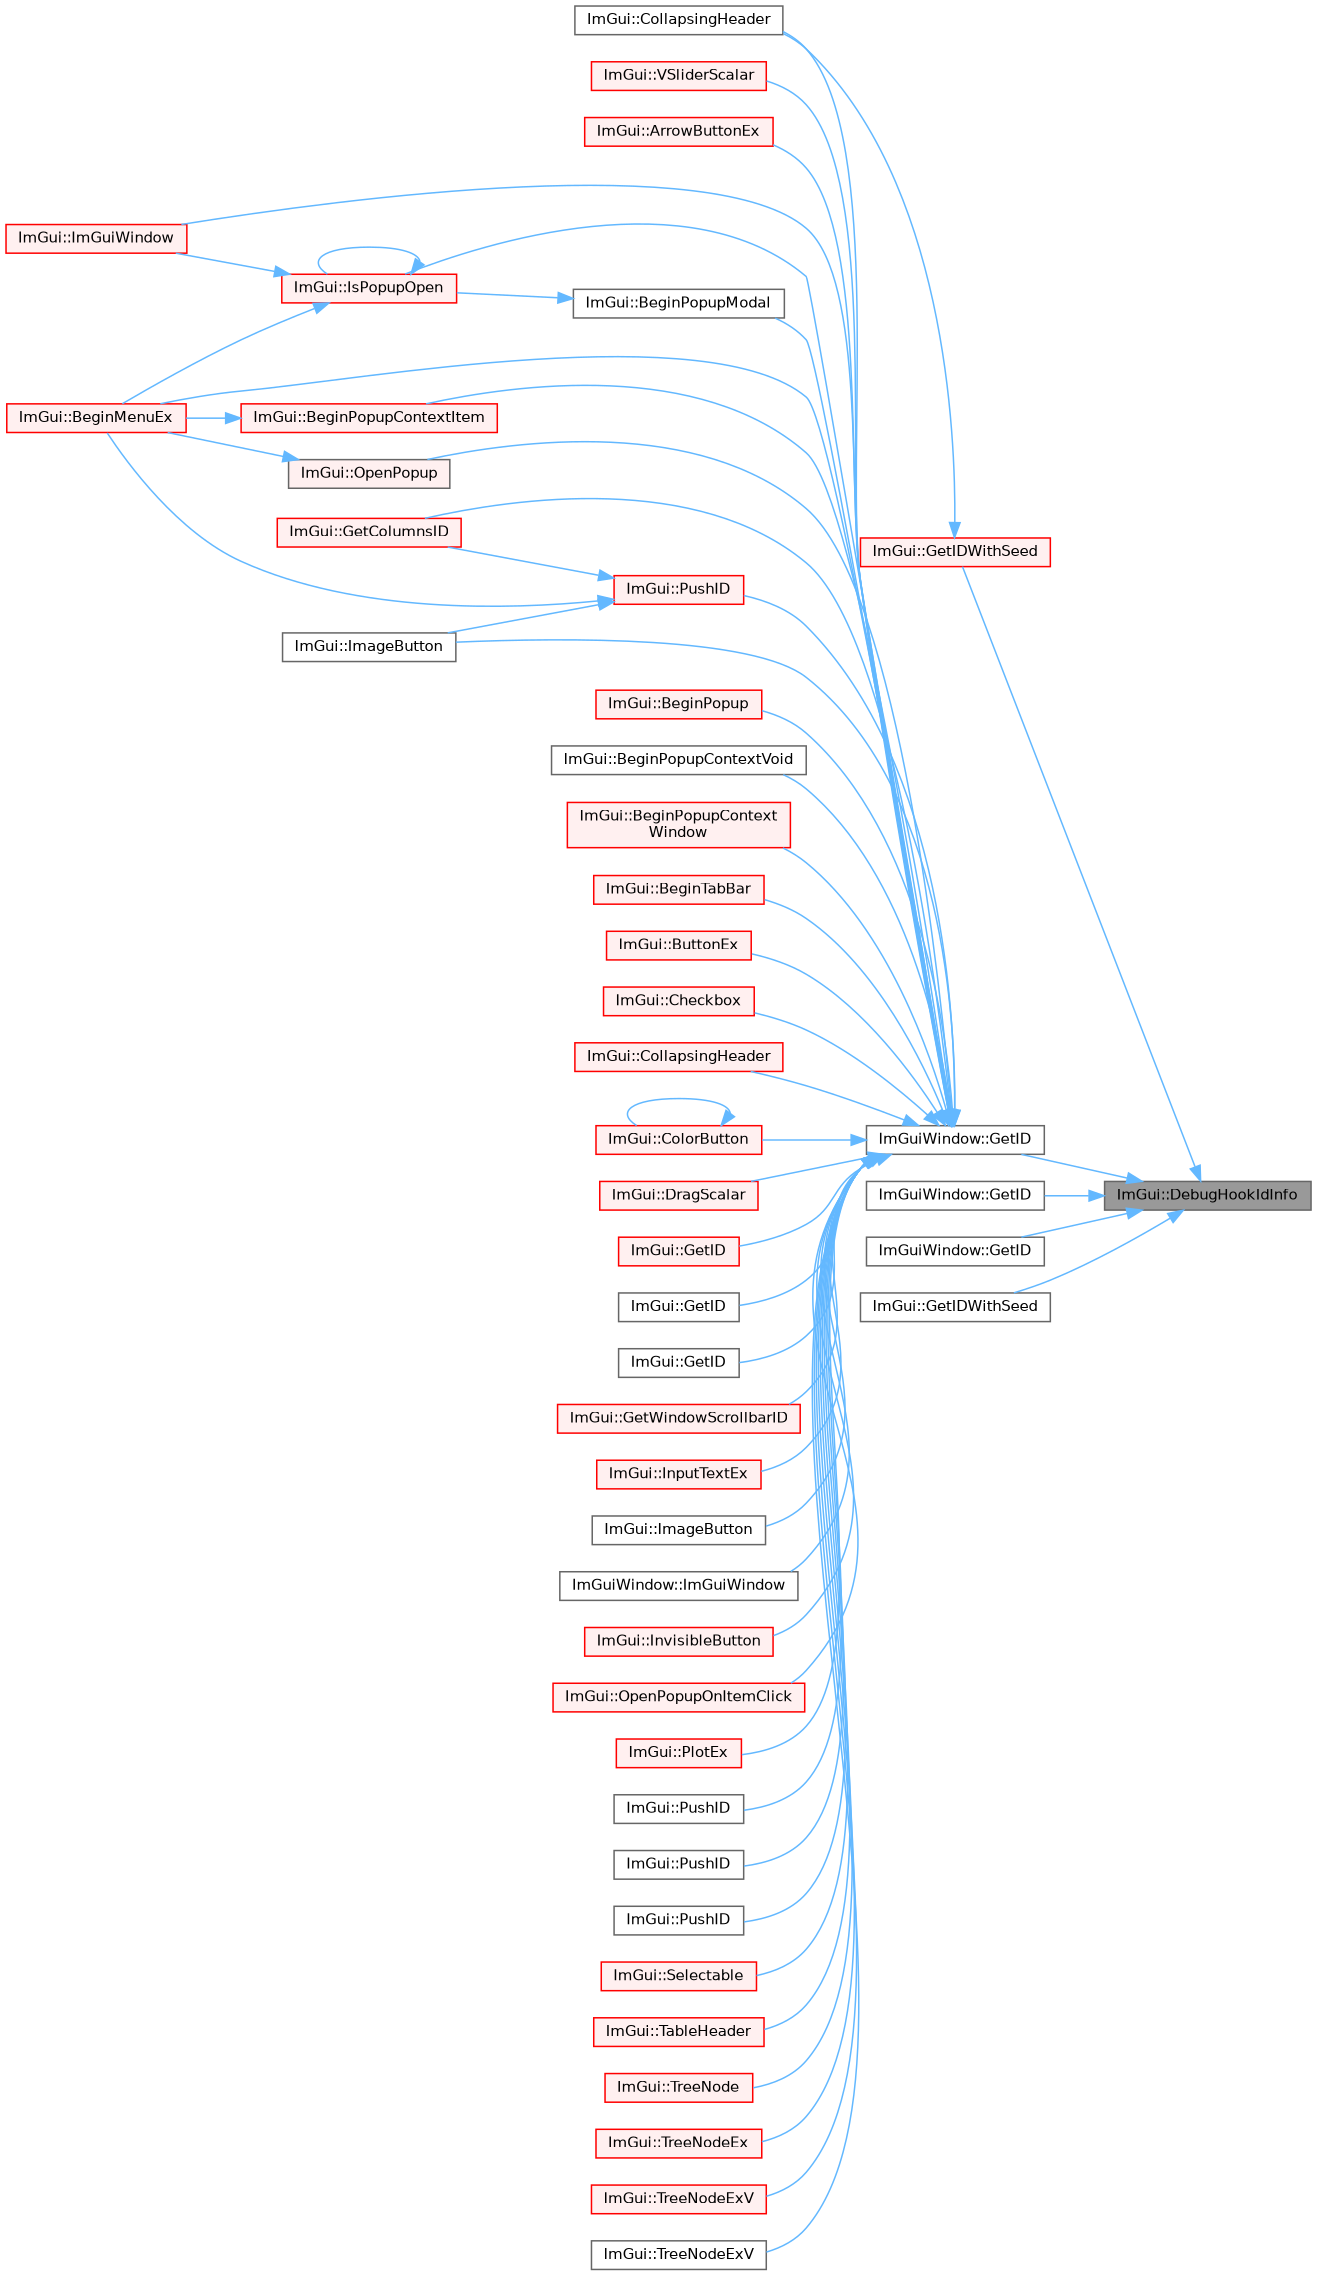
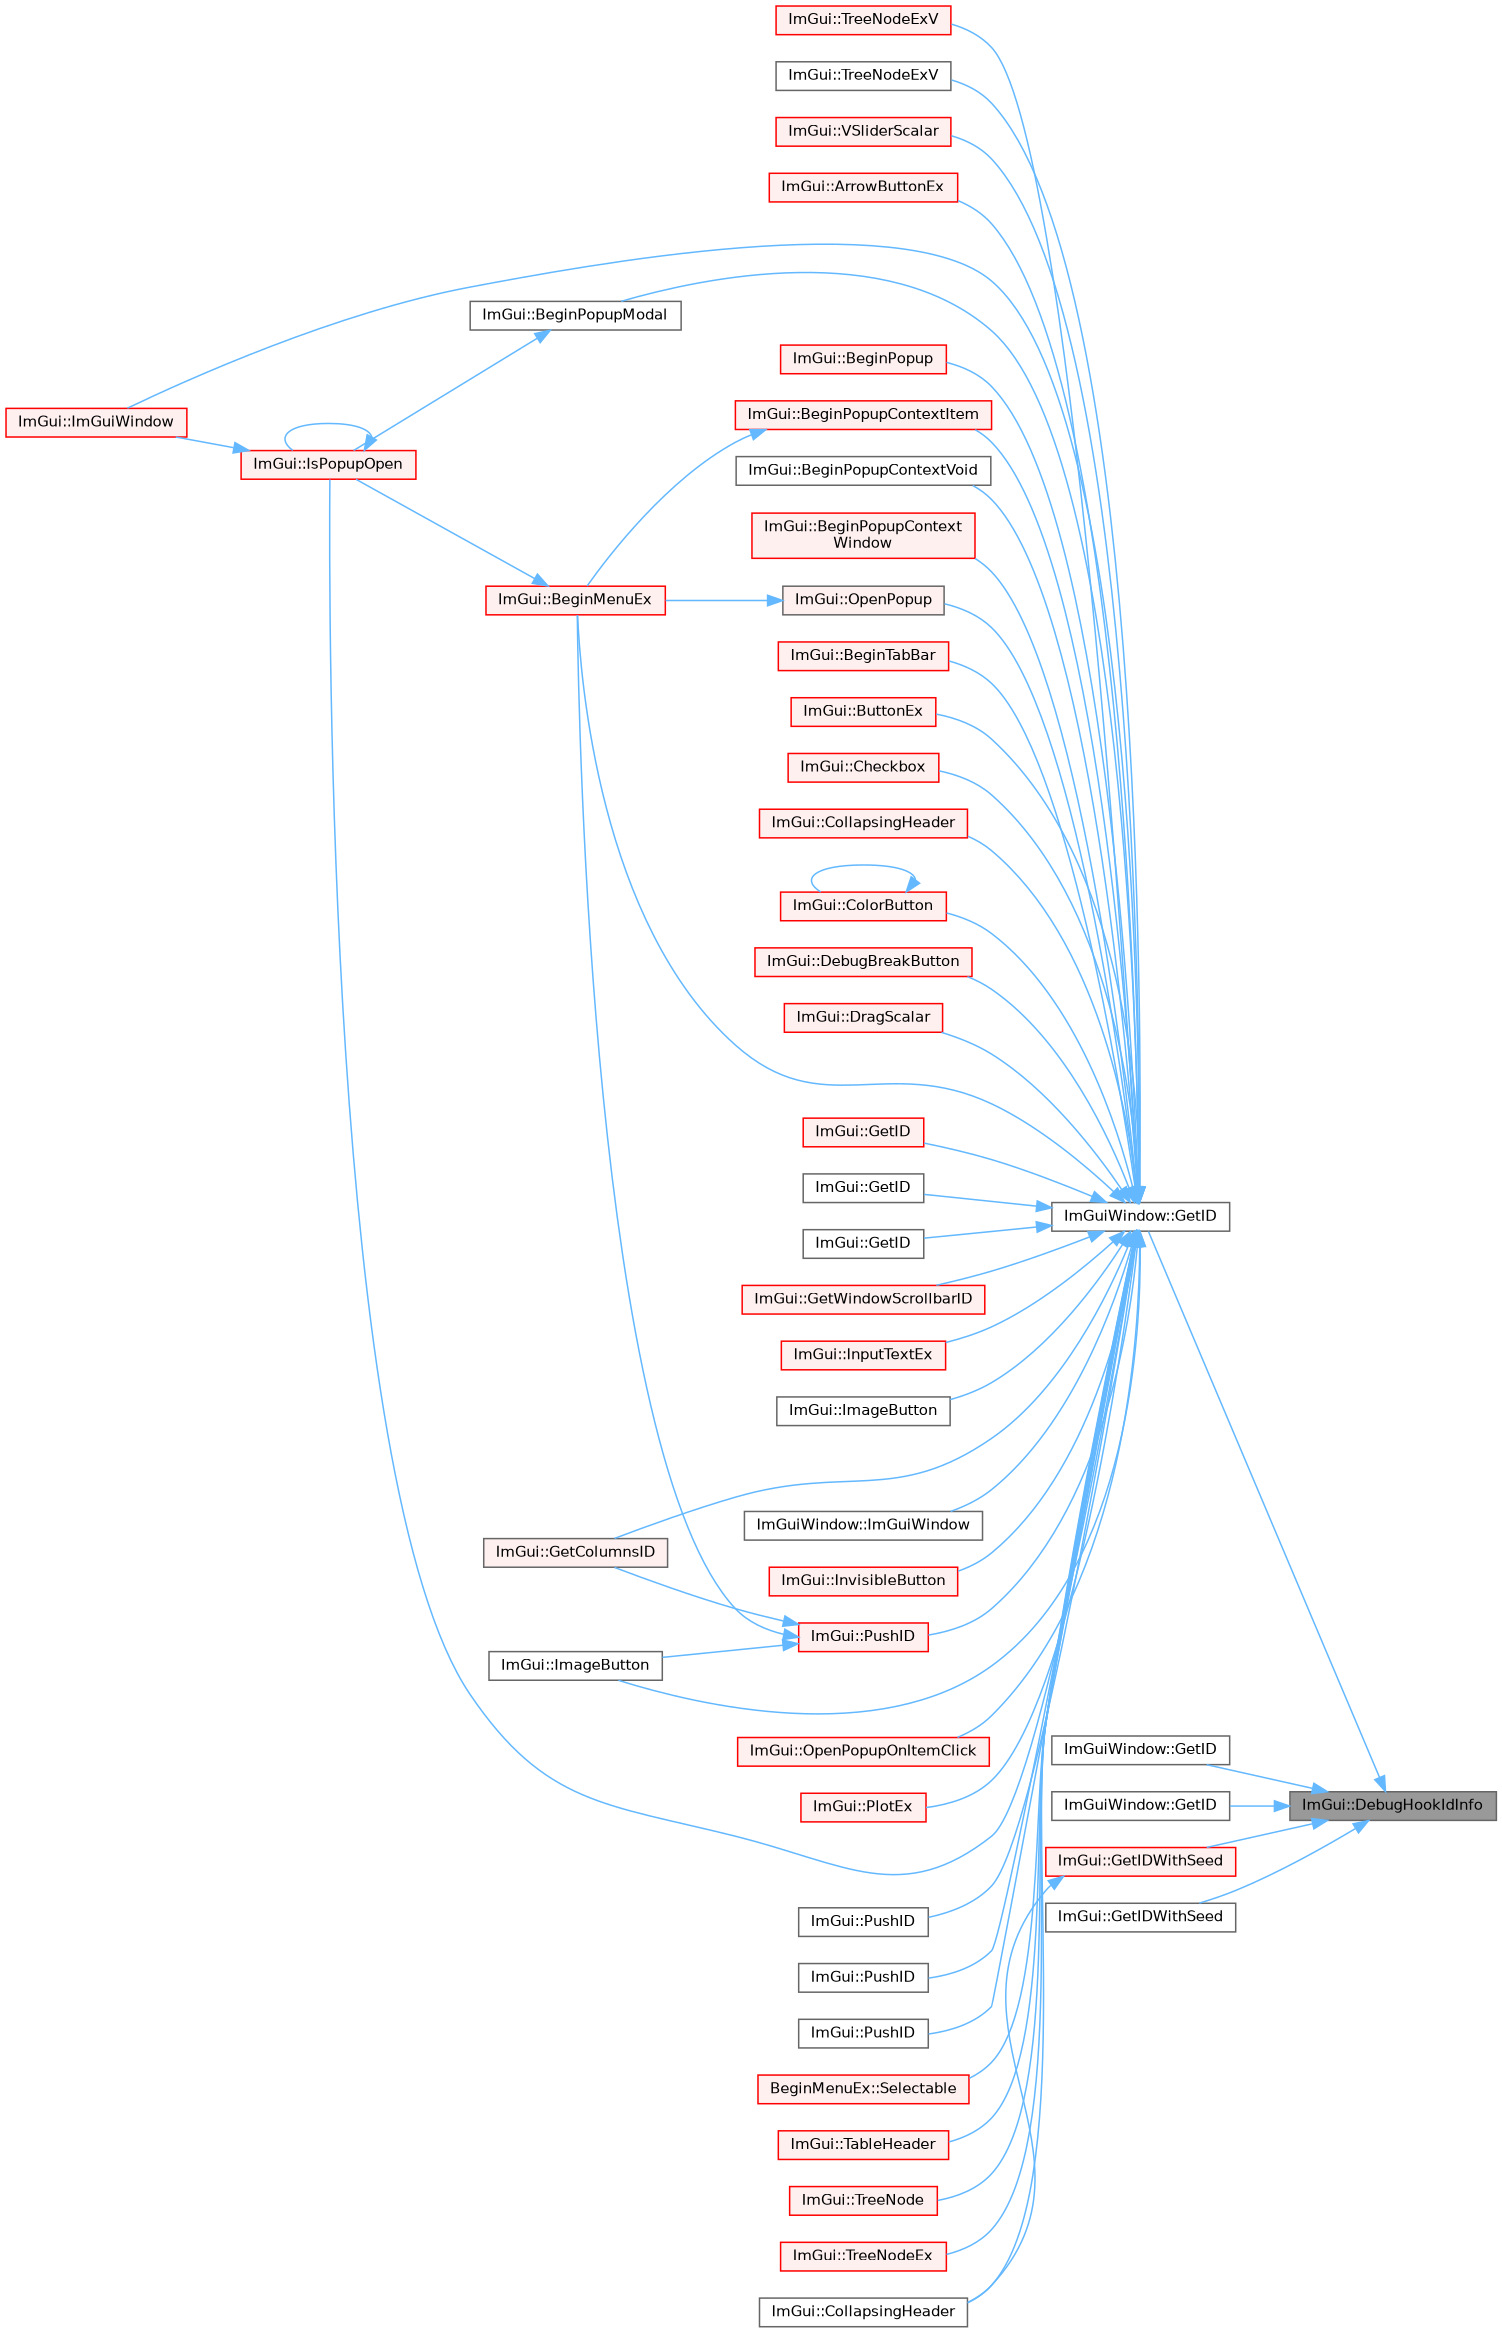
edge "ImGui::BeginMenuEx" -> "ImGui::IsPopupOpen": reversed
node "ImGui::GetColumnsID": color red -> grey40
node "ImGui::DebugBreakButton": added
node "ImGui::Selectable": label "ImGui::Selectable" -> "BeginMenuEx::Selectable"
